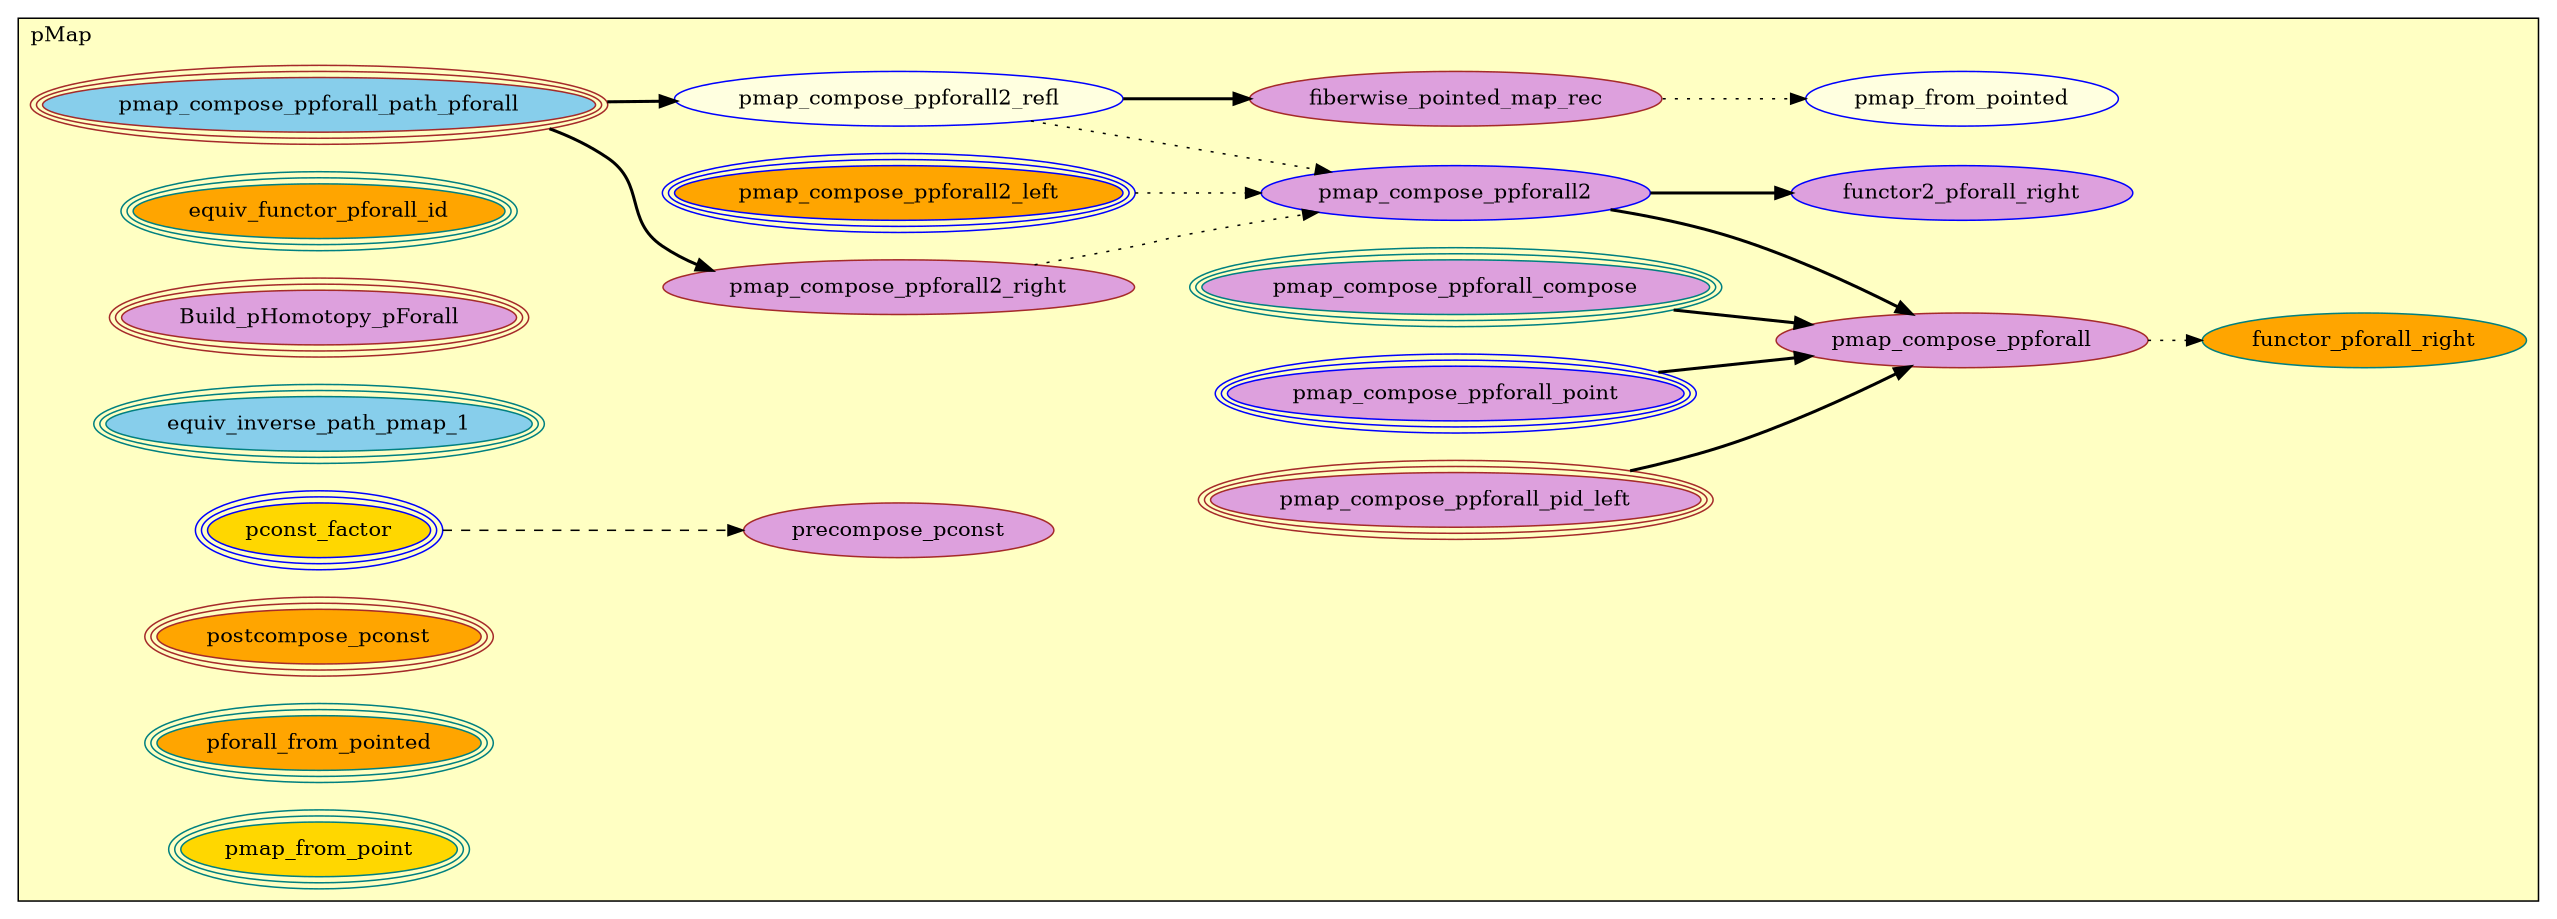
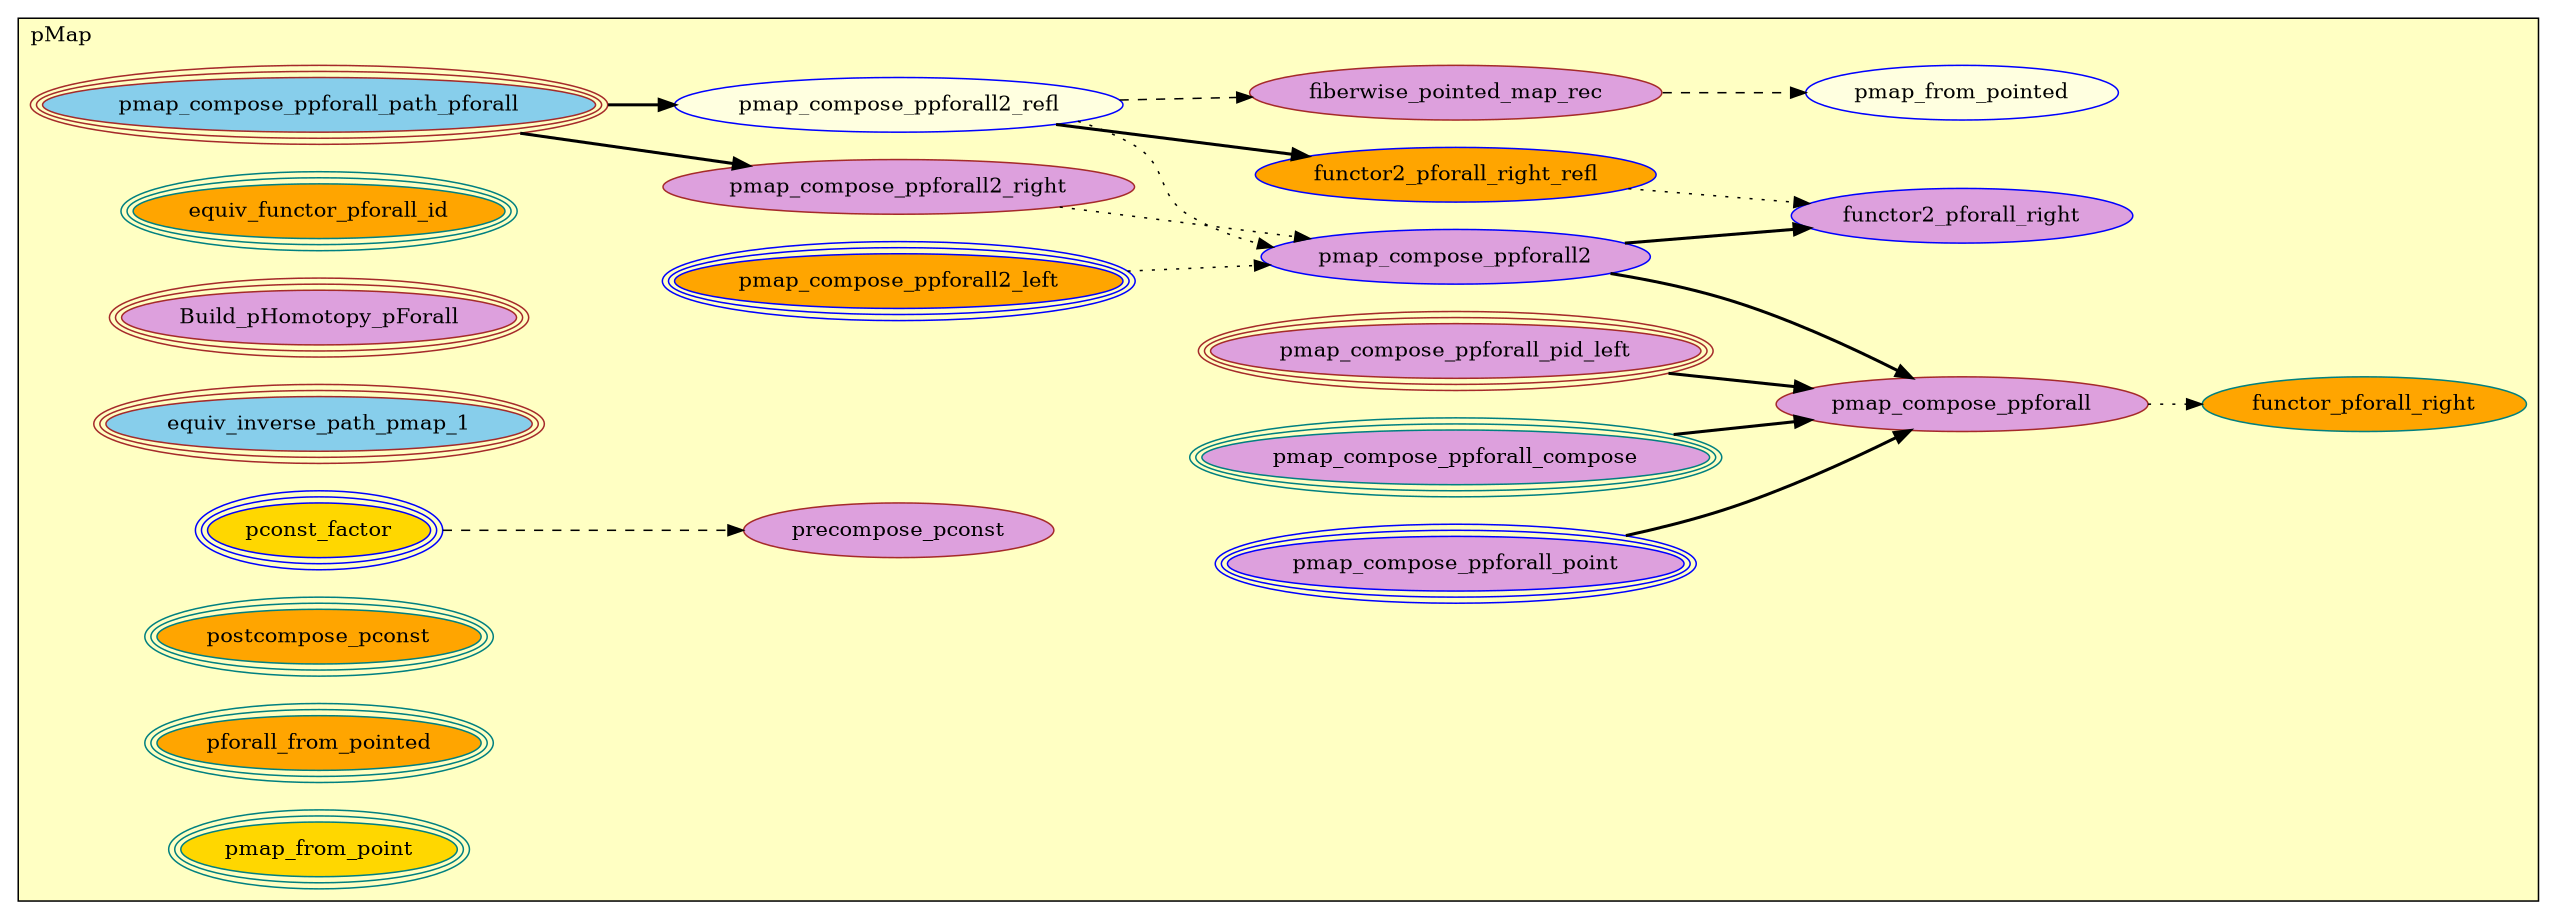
edge "pmap_compose_ppforall2_refl" -> "fiberwise_pointed_map_rec": style bold -> dashed
edge "fiberwise_pointed_map_rec" -> "pmap_from_pointed": style dotted -> dashed
node "functor2_pforall_right_refl": added
node "equiv_inverse_path_pmap_1": color teal -> brown
node "postcompose_pconst": color brown -> teal
